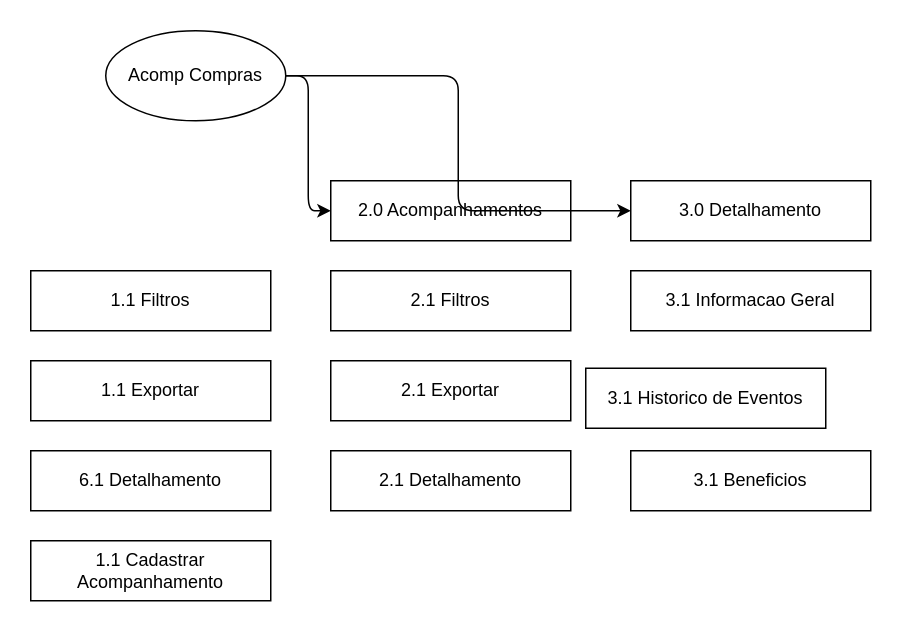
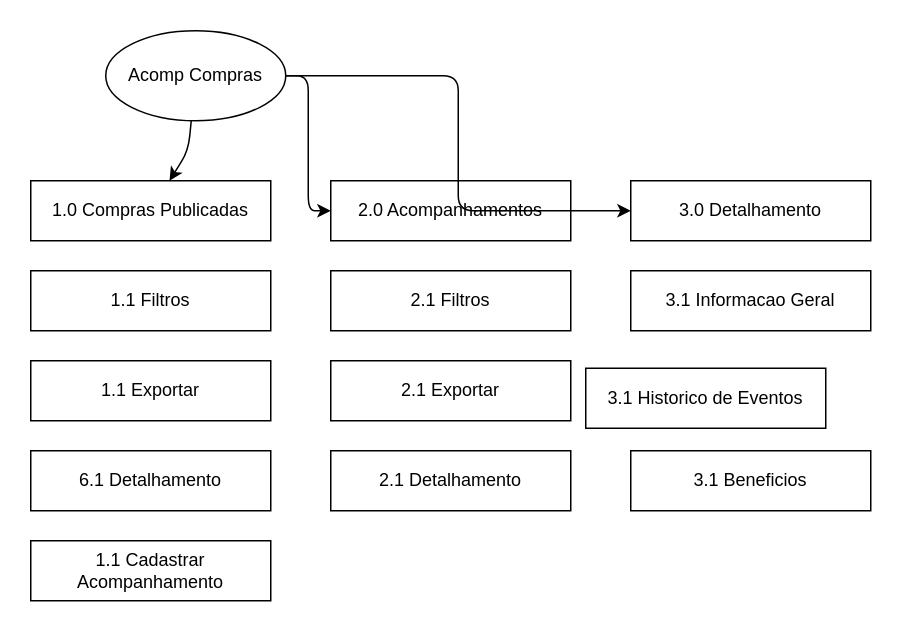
edge "Acomp Compras" -> "1.0 Compras Publicadas": added
node "1.0 Compras Publicadas": added
